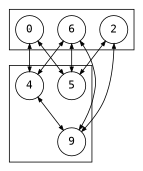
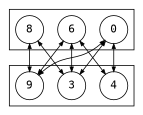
node "2": label "2" -> "8"
node "5": label "5" -> "3"
edge "4" -- "9": now "0" -- "9"
